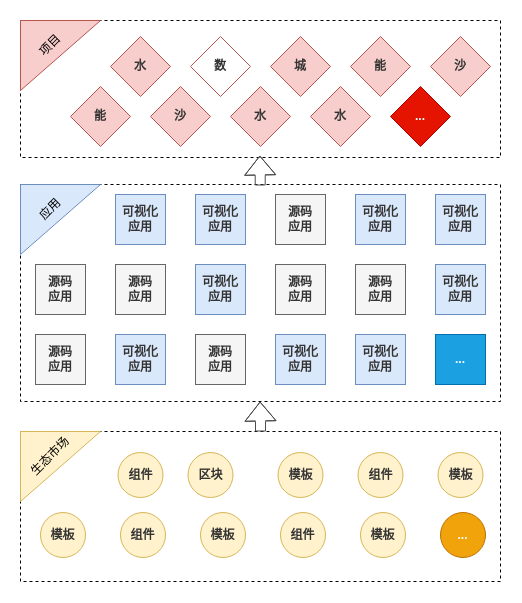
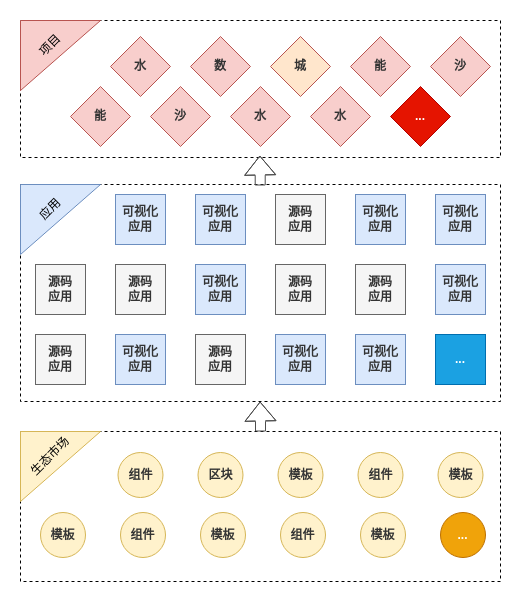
node "数": fillcolor #ffffff -> #f8cecc
node "城": fillcolor #f8cecc -> #ffe6cc
node "区块": moved (211, 475) -> (221, 475)
